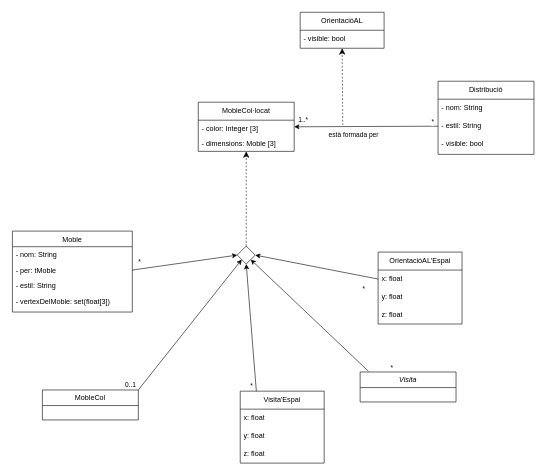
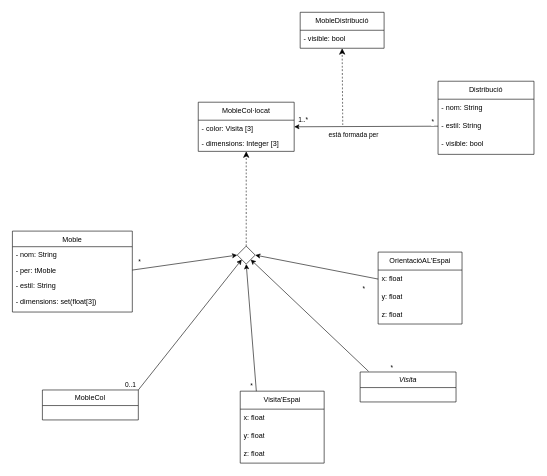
node "OrientacióAL": label "OrientacióAL" -> "MobleDistribució"
node "- color: Integer [3]": label "- color: Integer [3]" -> "- color: Visita [3]"
node "- dimensions: Moble [3]": label "- dimensions: Moble [3]" -> "- dimensions: Integer [3]"
node "- vertexDelMoble: set(float[3])": label "- vertexDelMoble: set(float[3])" -> "- dimensions: set(float[3])"
